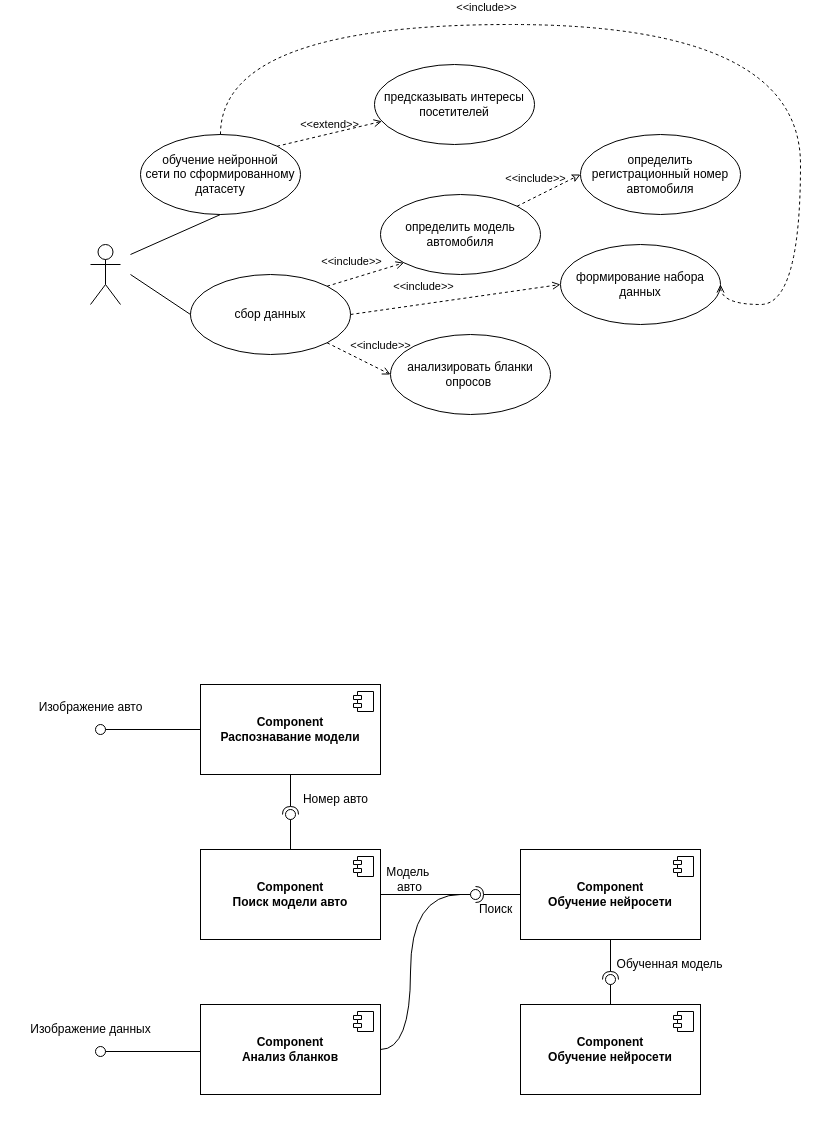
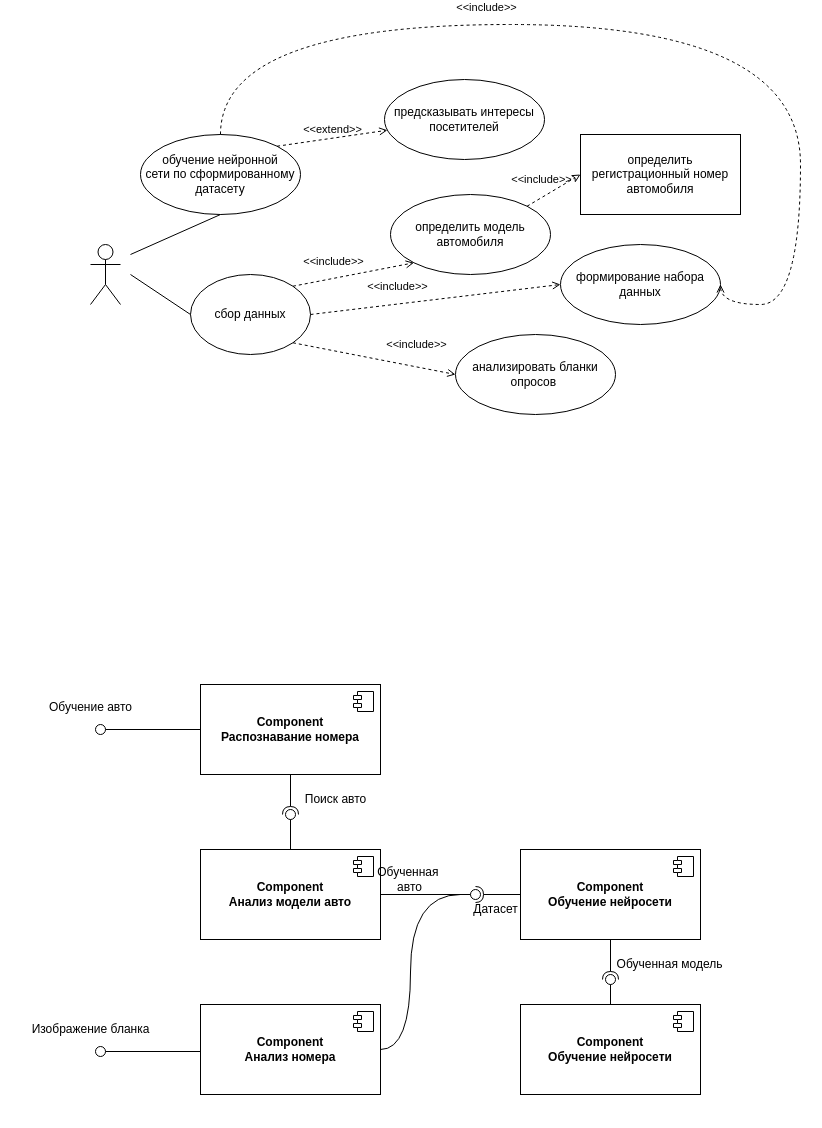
node "предсказывать интересы посетителей": moved (455, 105) -> (465, 120)
node "определить регистрационный номер автомобиля": shape ellipse -> rectangle
node "определить модель автомобиля": moved (461, 235) -> (471, 235)
node "сбор данных": size 160x80 -> 120x80
node "анализировать бланки опросов": moved (471, 375) -> (536, 375)
node "Изображение авто": label "Изображение авто" -> "Обучение авто"
node "Component Распознавание модели": label "Component Распознавание модели" -> "Component Распознавание номера"
node "Номер авто": label "Номер авто" -> "Поиск авто"
node "Модель авто": label "Модель авто" -> "Обученная авто"
node "Component Поиск модели авто": label "Component Поиск модели авто" -> "Component Анализ модели авто"
node "Поиск": label "Поиск" -> "Датасет"
node "Изображение данных": label "Изображение данных" -> "Изображение бланка"
node "Component Анализ бланков": label "Component Анализ бланков" -> "Component Анализ номера"
